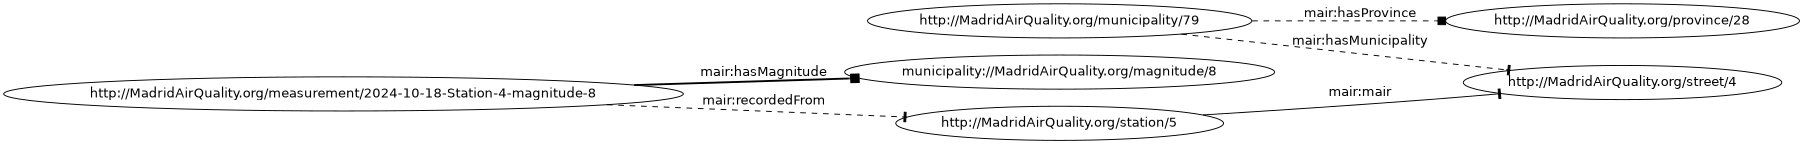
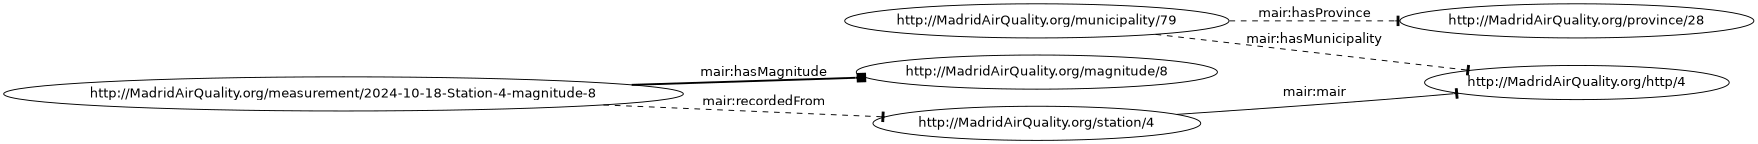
edge "http://MadridAirQuality.org/municipality/79" -> "http://MadridAirQuality.org/province/28": arrowhead box -> tee
node "municipality://MadridAirQuality.org/magnitude/8": label "municipality://MadridAirQuality.org/magnitude/8" -> "http://MadridAirQuality.org/magnitude/8"
node "http://MadridAirQuality.org/street/4": label "http://MadridAirQuality.org/street/4" -> "http://MadridAirQuality.org/http/4"
node "http://MadridAirQuality.org/station/5": label "http://MadridAirQuality.org/station/5" -> "http://MadridAirQuality.org/station/4"
